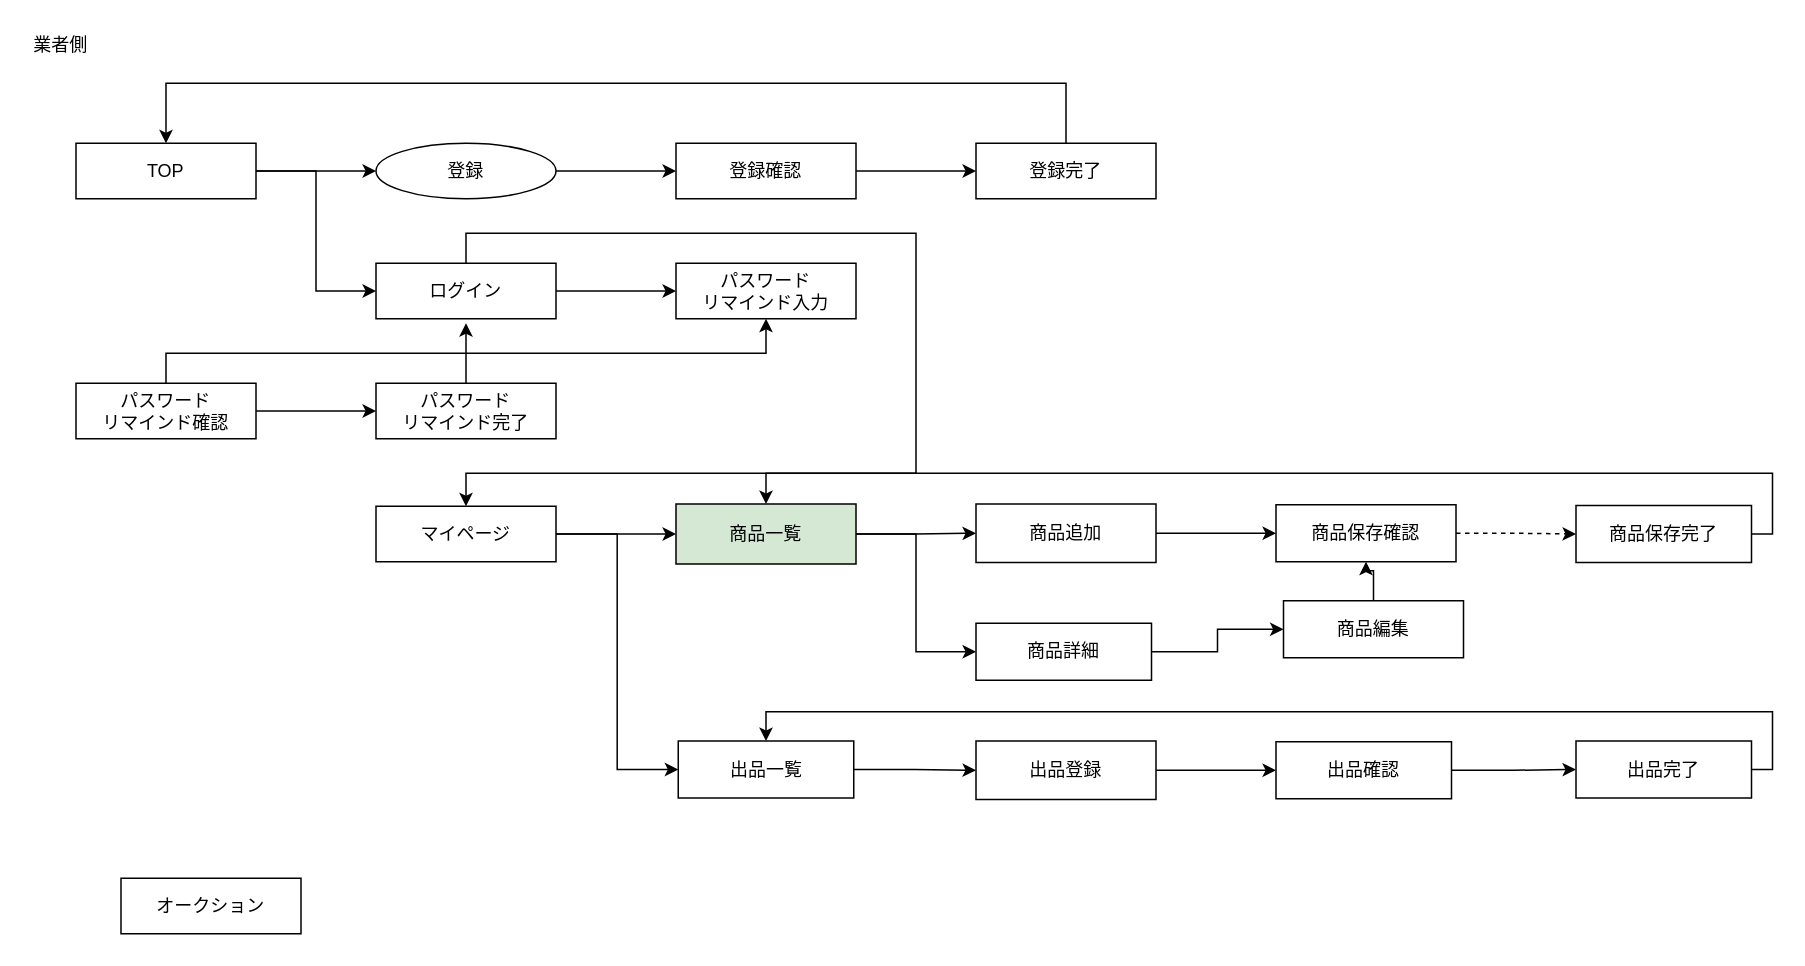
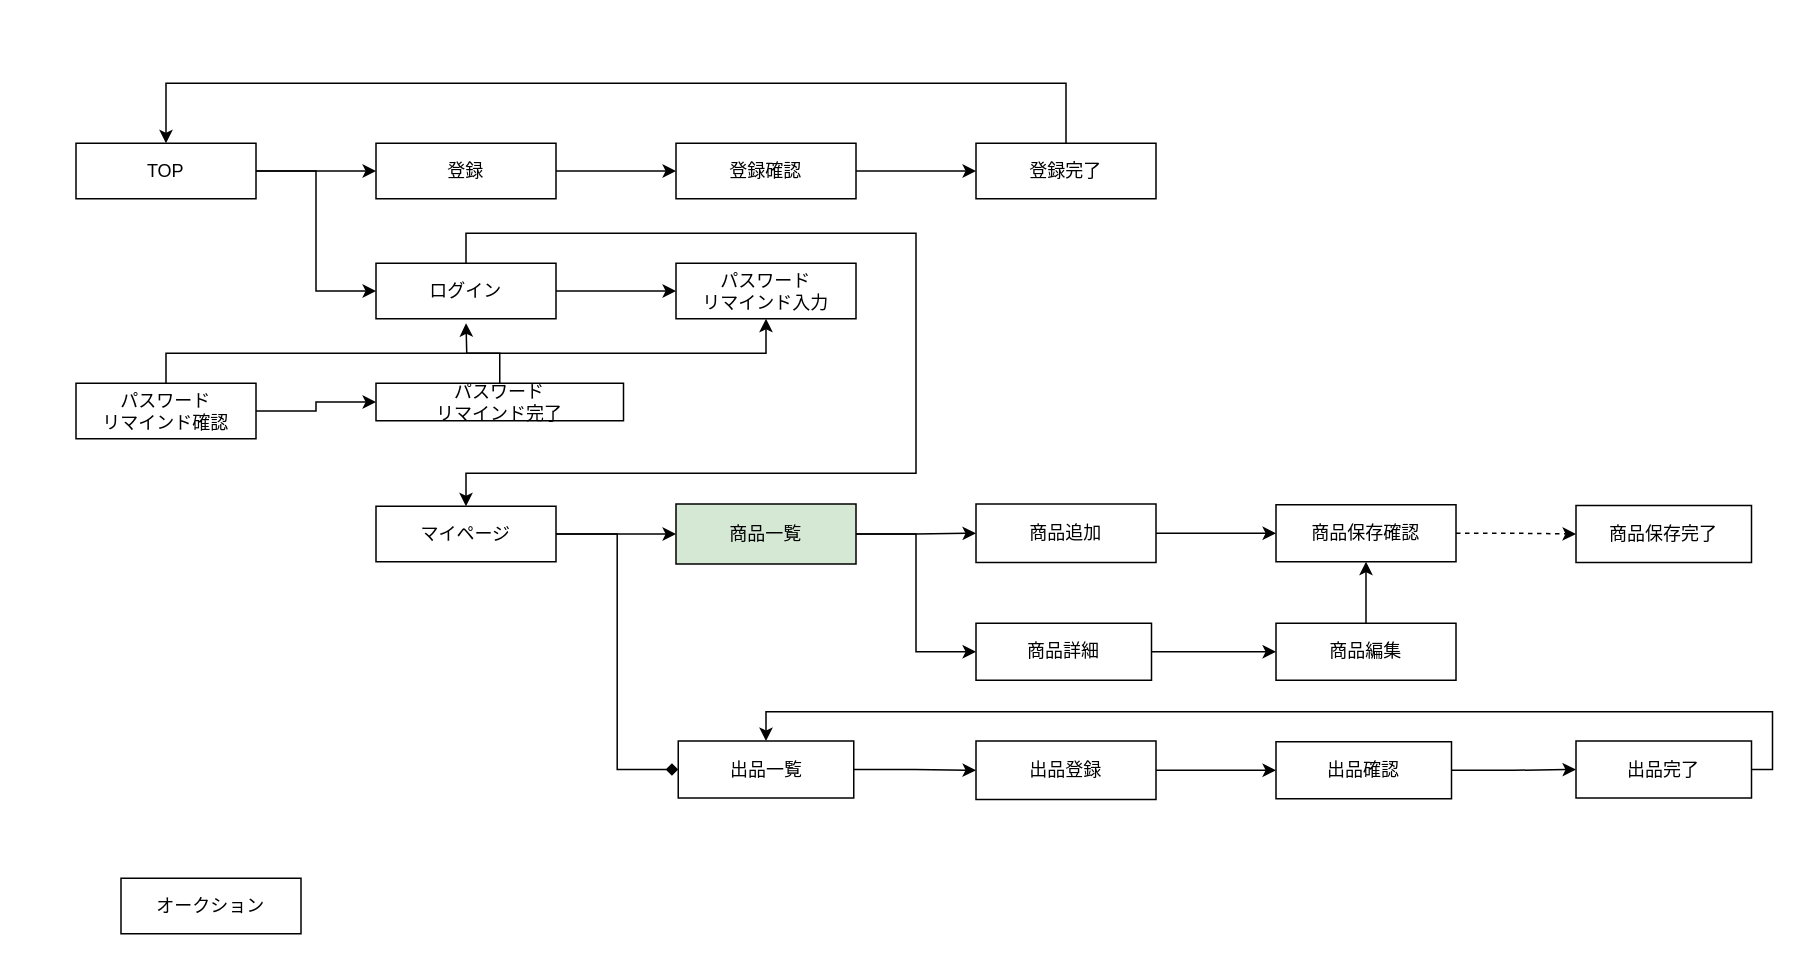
node "業者側": removed
node "登録": shape ellipse -> rectangle
node "パスワード リマインド完了": size 180x56 -> 248x38
edge "商品保存完了" -> "商品一覧": removed
node "商品編集": moved (1373, 629) -> (1366, 652)
edge "マイページ" -> "出品一覧": arrowhead classic -> diamond
